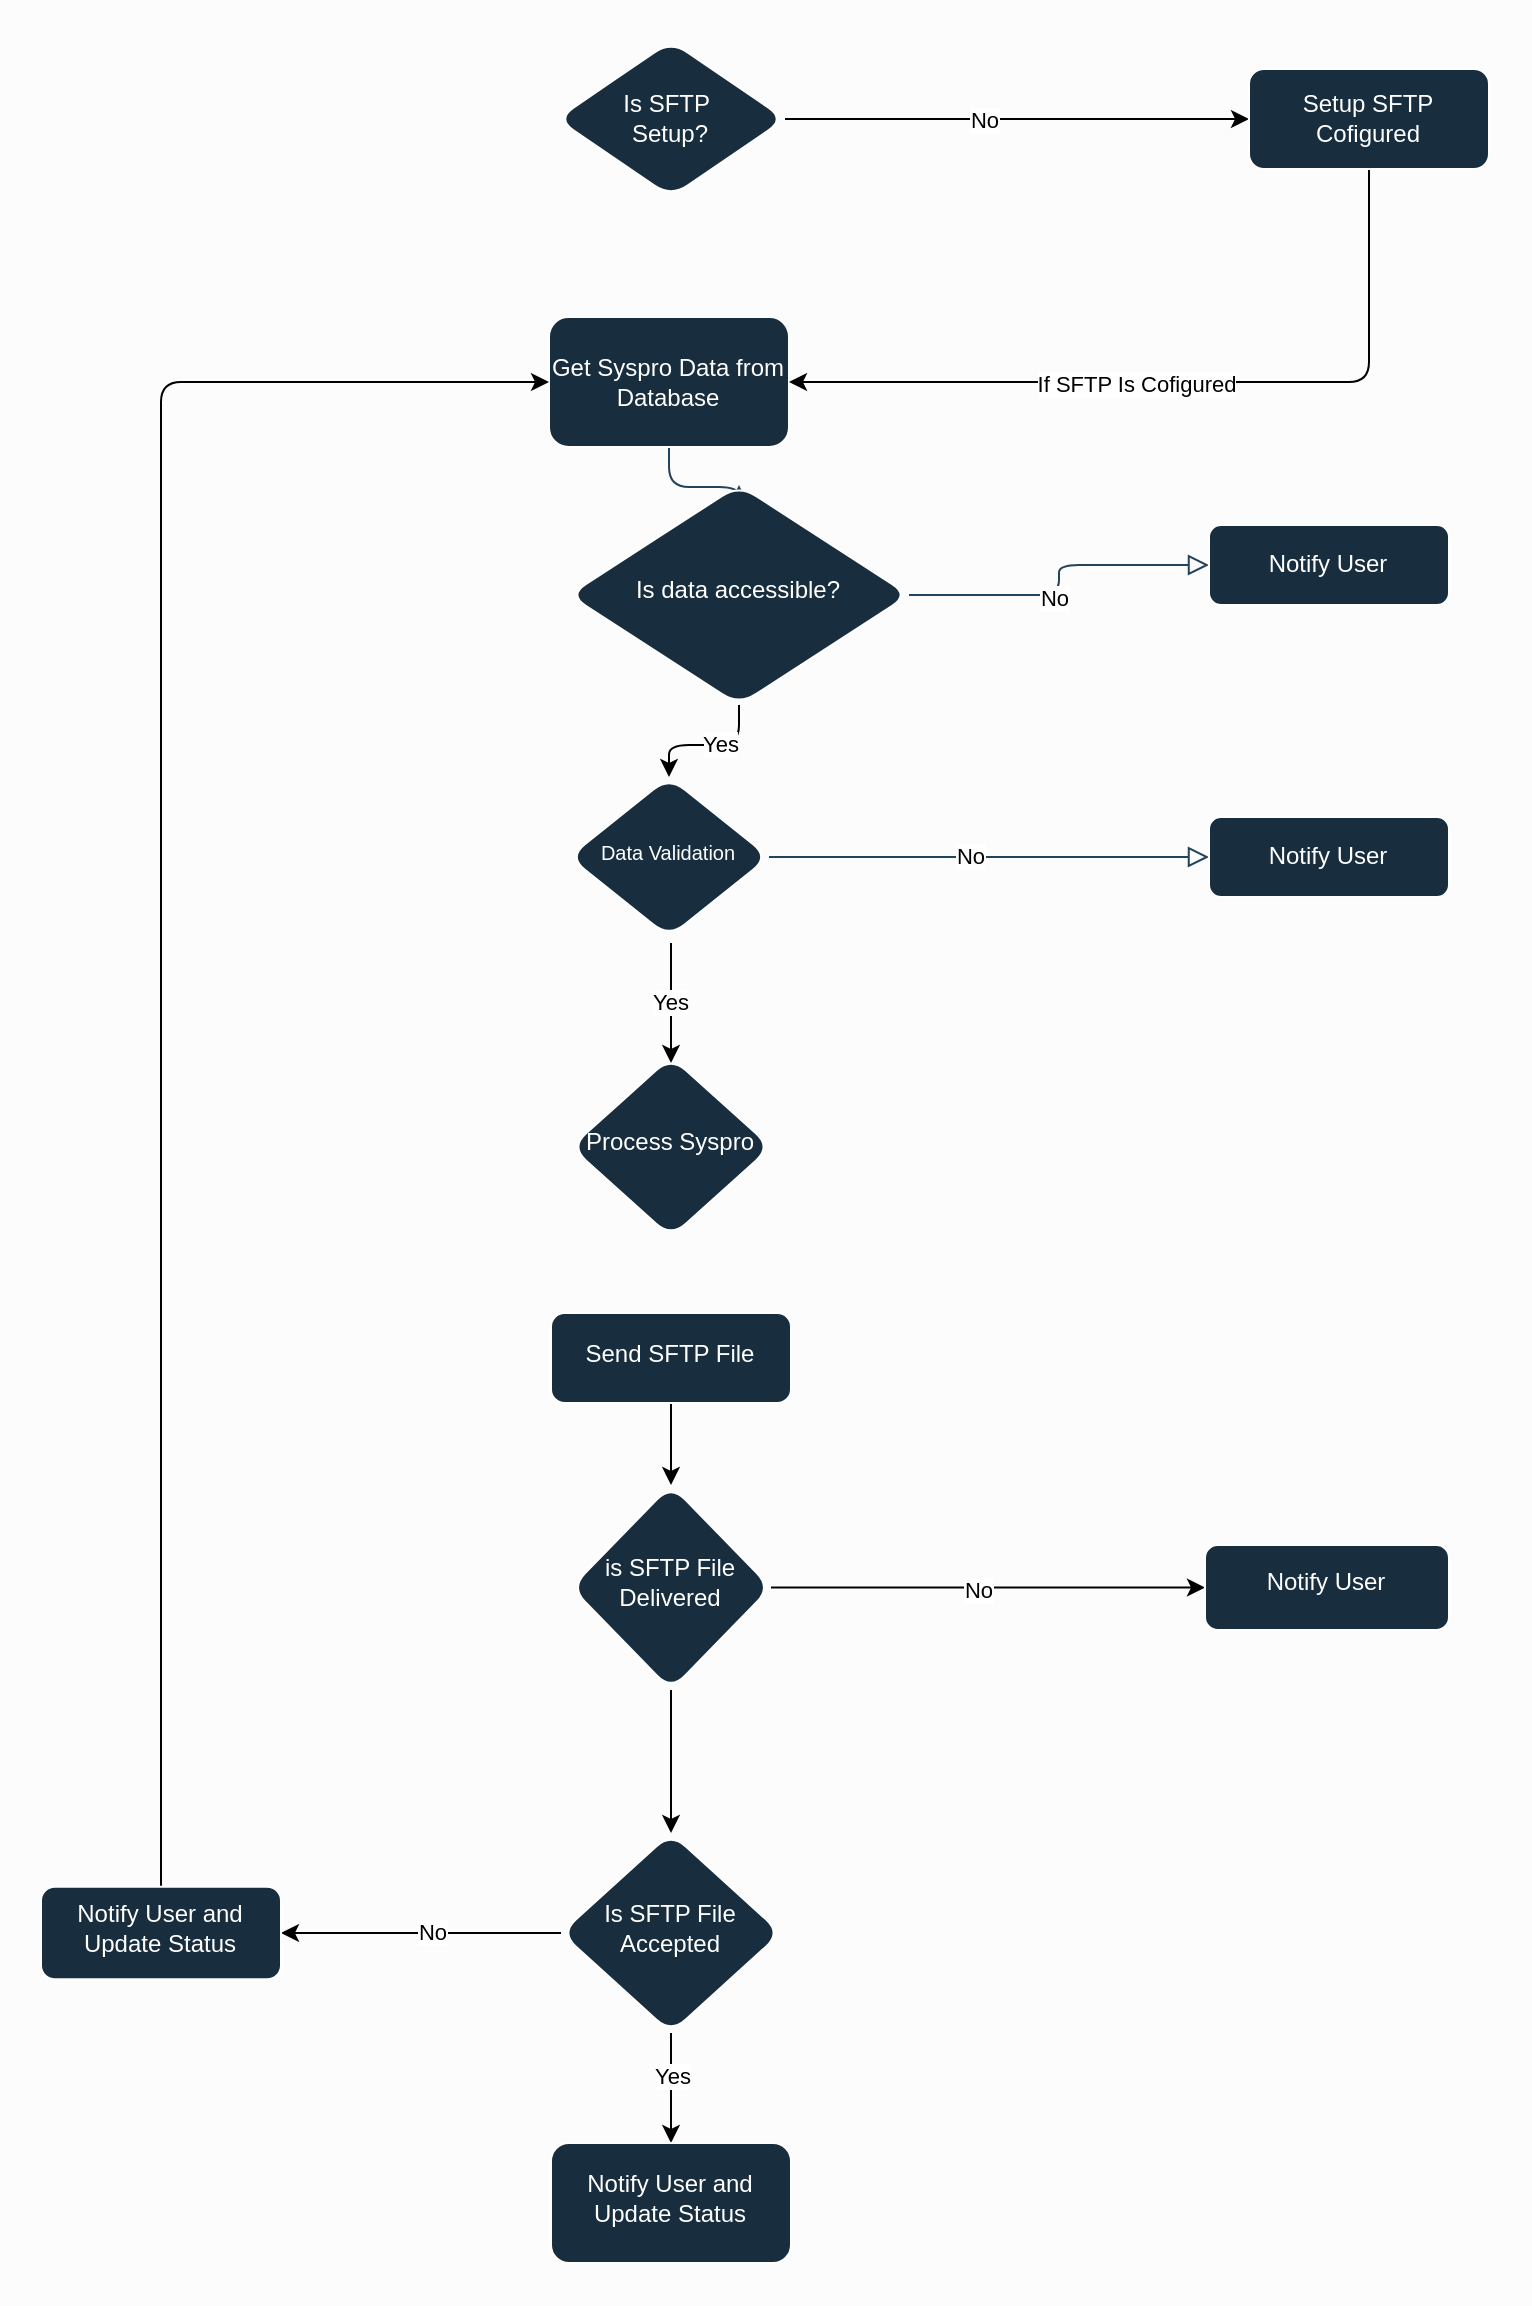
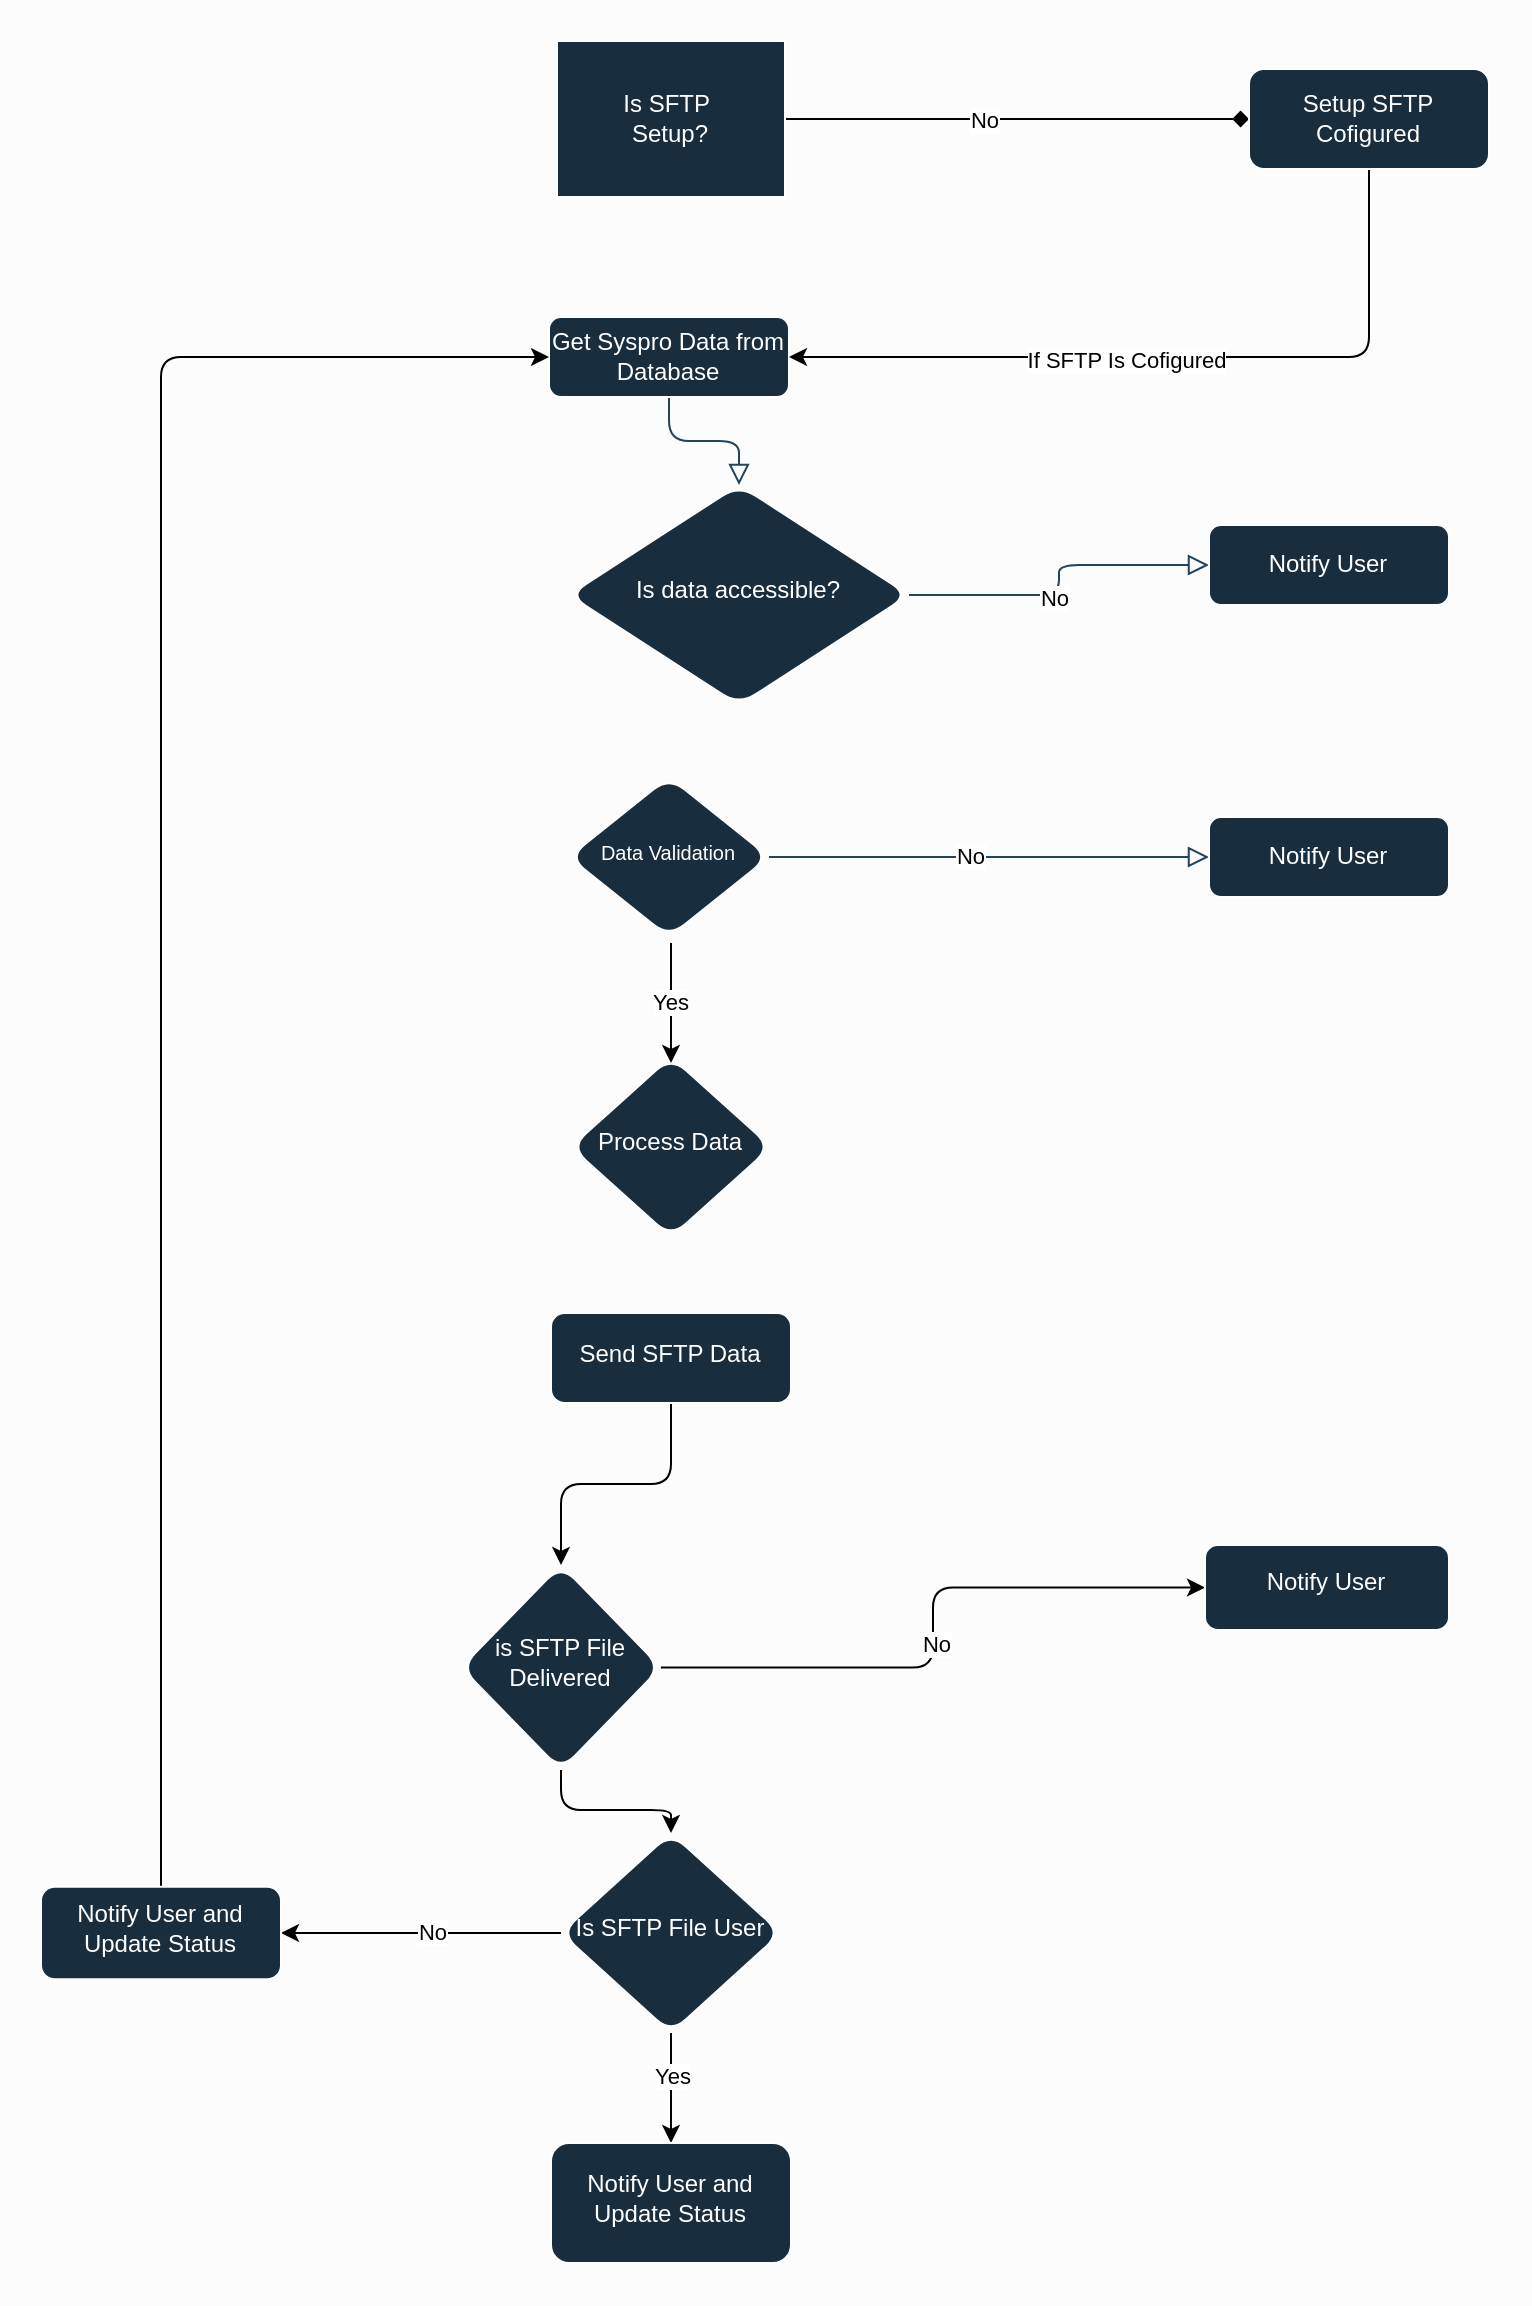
node "Is SFTP Setup?": shape diamond -> rectangle
edge "Is SFTP Setup?" -> "Setup SFTP Cofigured": arrowhead classic -> diamond
node "Get Syspro Data from Database": size 240x130 -> 240x80
edge "Is data accessible?" -> "Data Validation": removed, label "Yes"
node "Process Syspro": label "Process Syspro" -> "Process Data"
node "Send SFTP File": label "Send SFTP File" -> "Send SFTP Data"
node "is SFTP File Delivered": moved (671, 1588) -> (561, 1668)
node "Is SFTP File Accepted": label "Is SFTP File Accepted" -> "Is SFTP File User"
